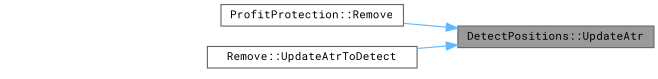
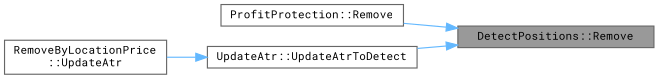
node "DetectPositions::UpdateAtr": label "DetectPositions::UpdateAtr" -> "DetectPositions::Remove"
node "RemoveByLocationPrice ::UpdateAtr": added
node "Remove::UpdateAtrToDetect": label "Remove::UpdateAtrToDetect" -> "UpdateAtr::UpdateAtrToDetect"
